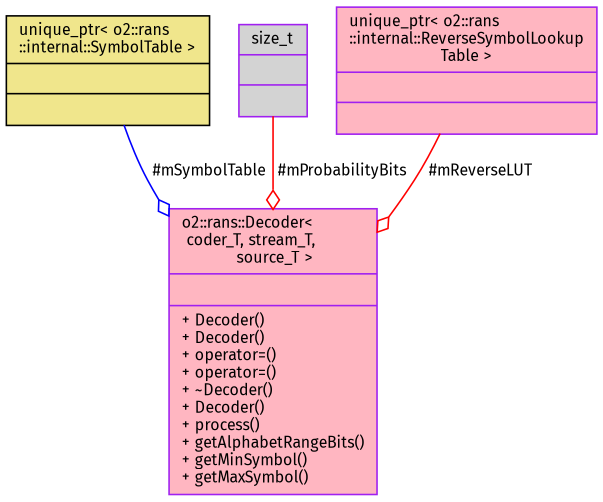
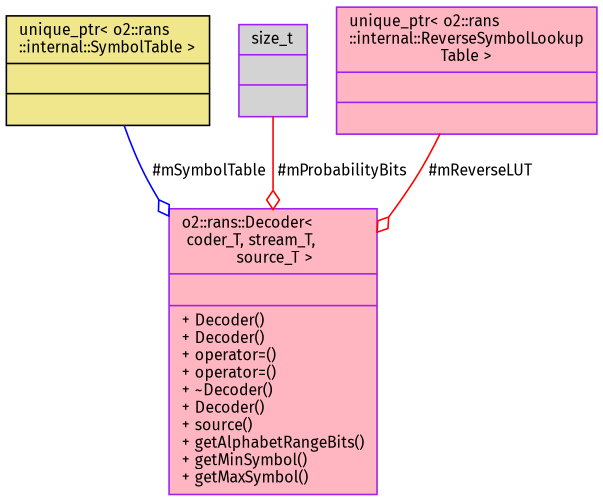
node "o2::rans::Decoder<": text "+ process()" -> "+ source()"
